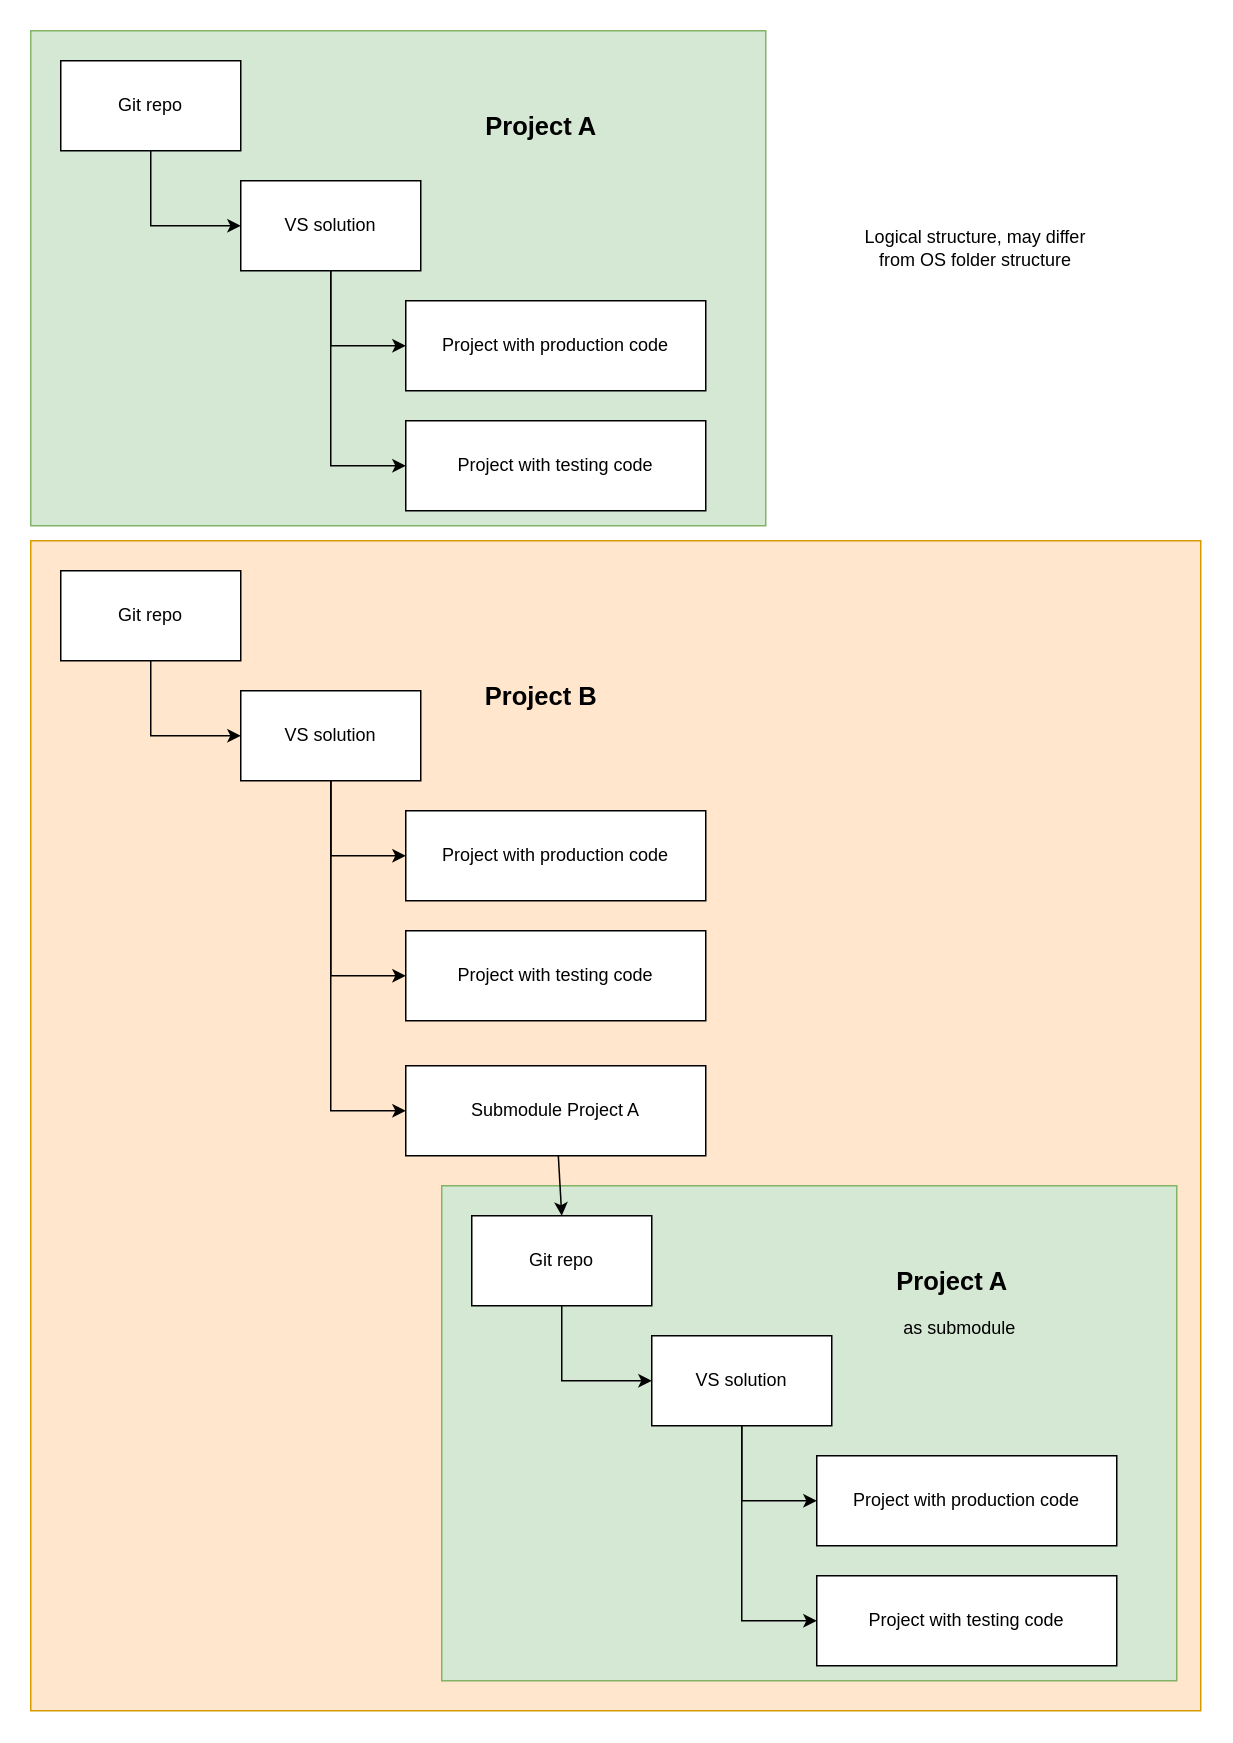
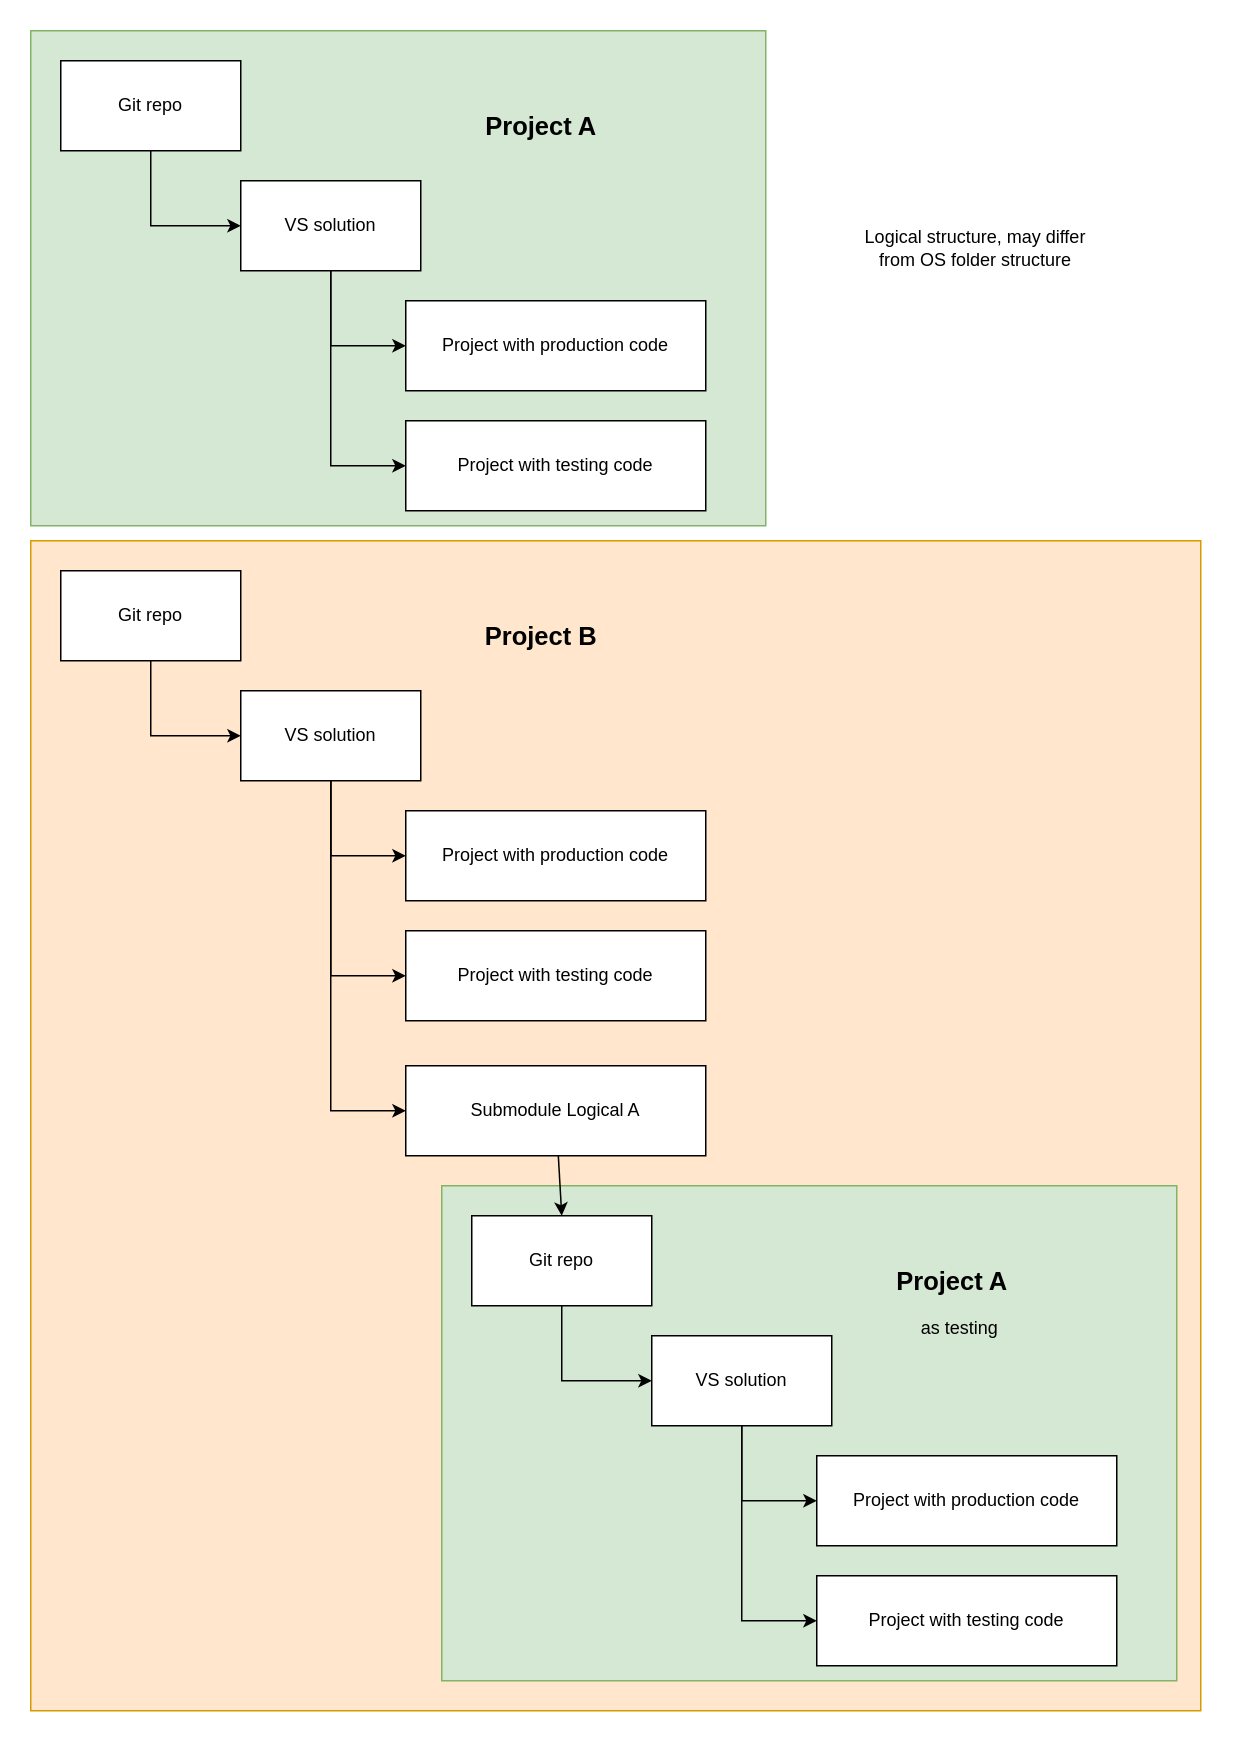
node "Project B": moved (541, 698) -> (541, 638)
node "Submodule Project A": label "Submodule Project A" -> "Submodule Logical A"
node "as submodule": label "as submodule" -> "as testing"
